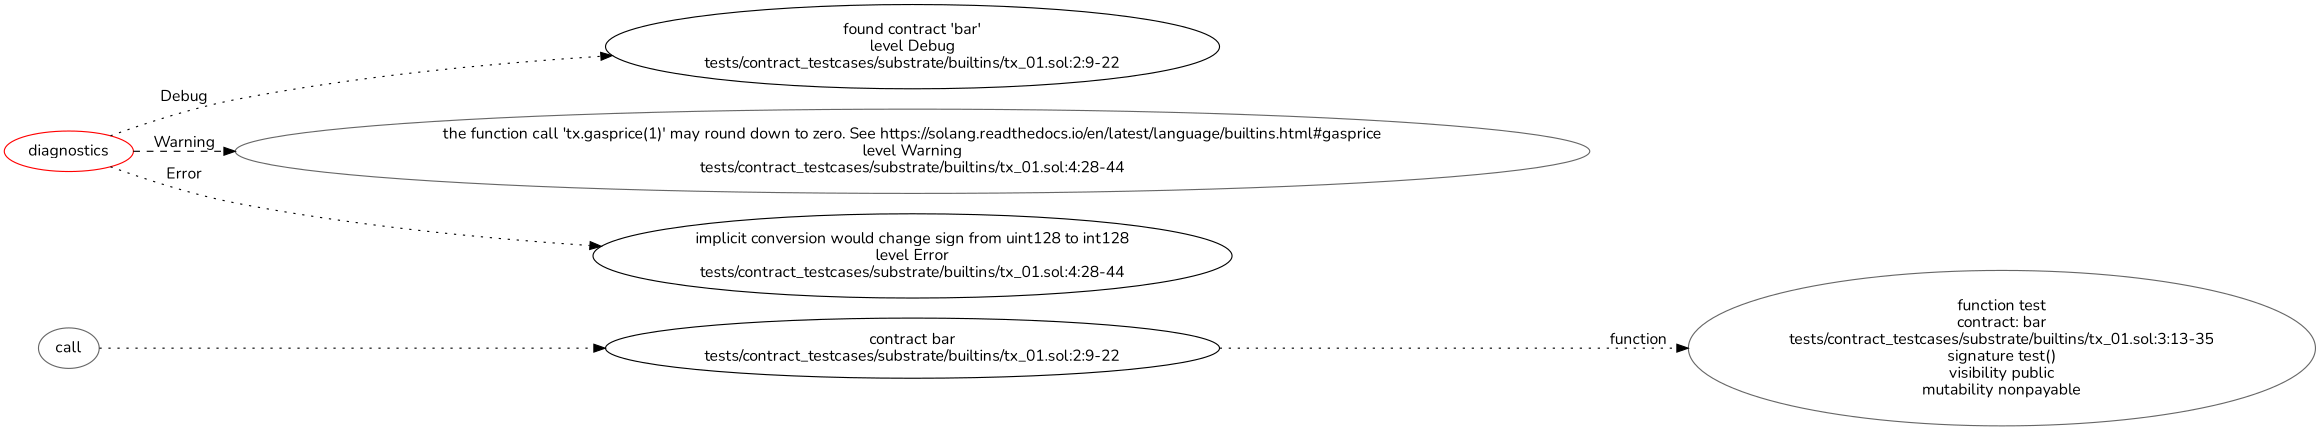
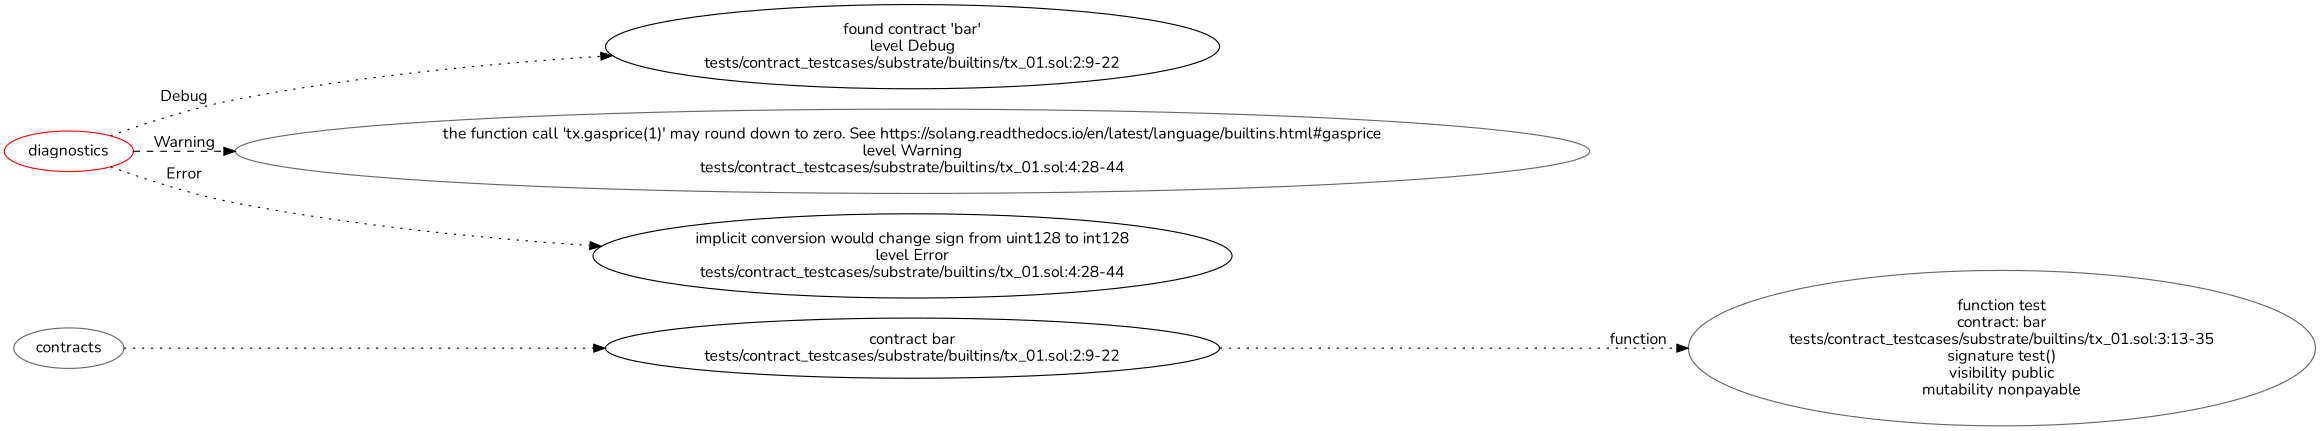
node "call": label "call" -> "contracts"
